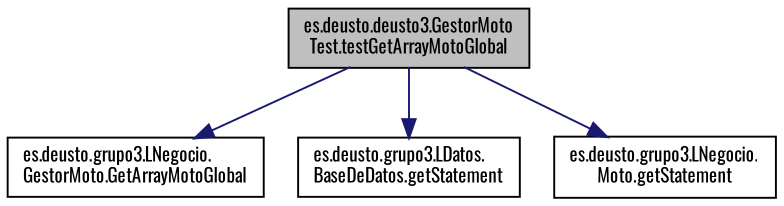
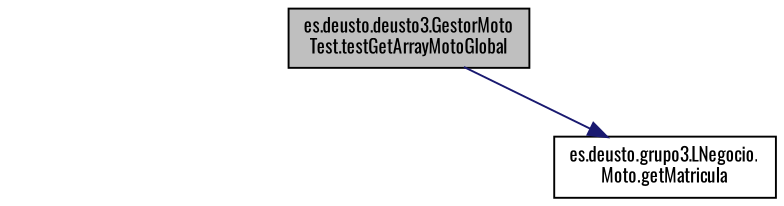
node "es.deusto.grupo3.LNegocio. GestorMoto.GetArrayMotoGlobal": removed
node "es.deusto.grupo3.LDatos. BaseDeDatos.getStatement": removed
node "es.deusto.grupo3.LNegocio. Moto.getStatement": label "es.deusto.grupo3.LNegocio. Moto.getStatement" -> "es.deusto.grupo3.LNegocio. Moto.getMatricula"
